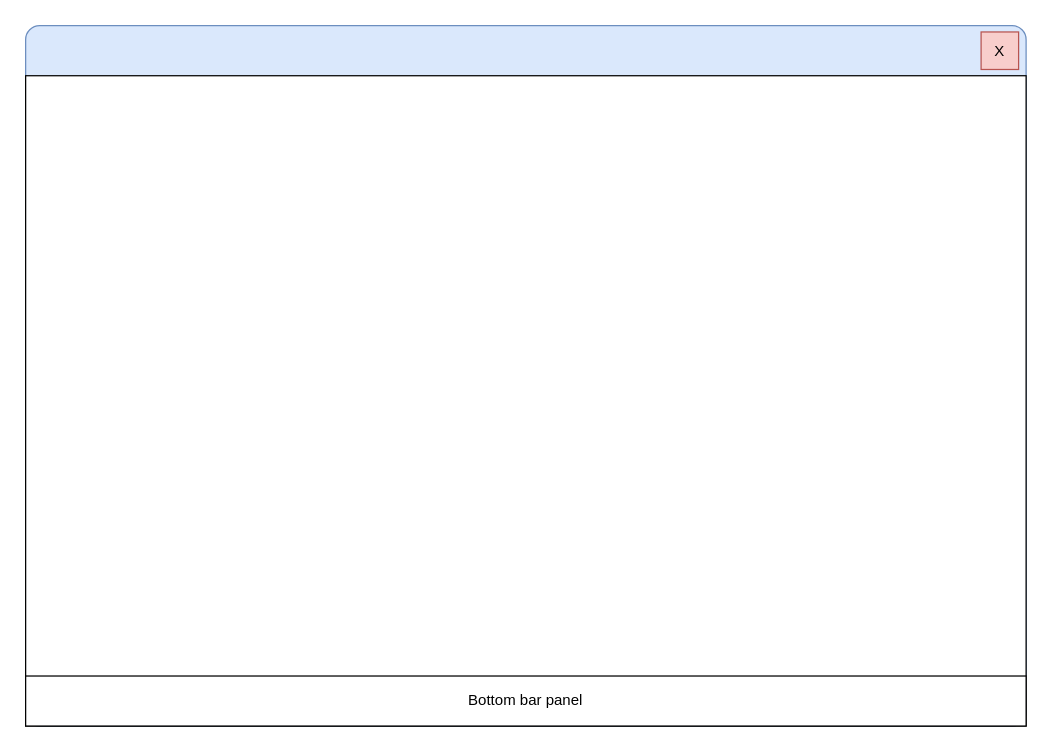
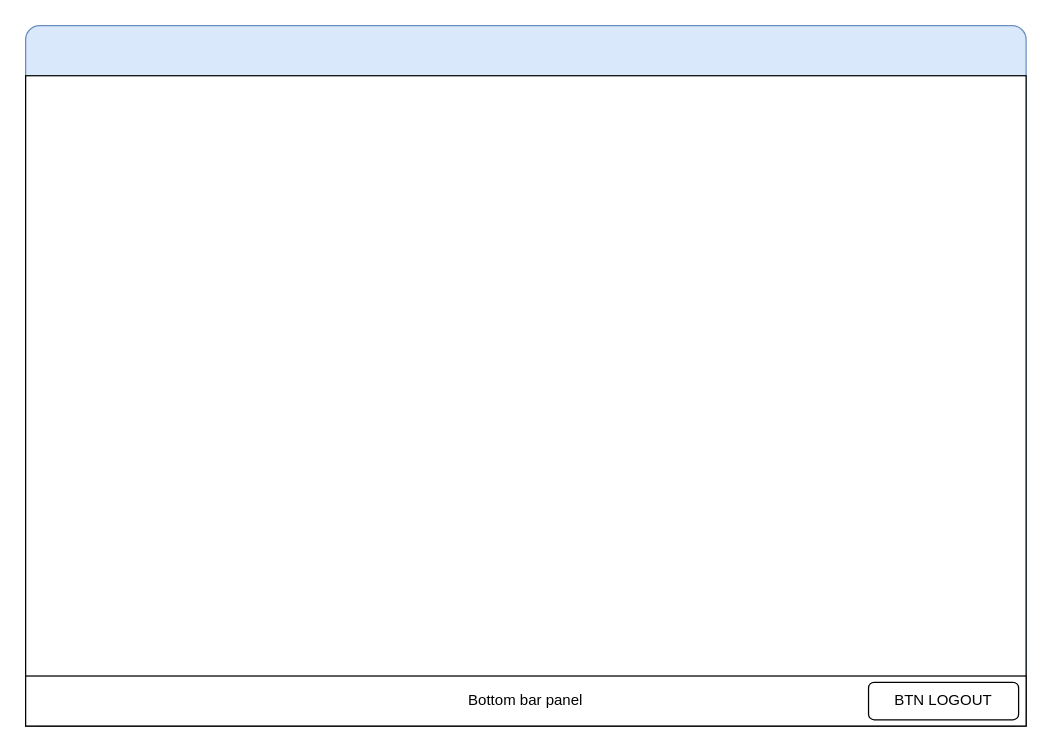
node "X": removed
node "BTN LOGOUT": added
